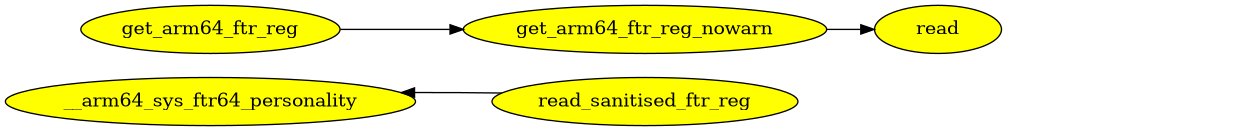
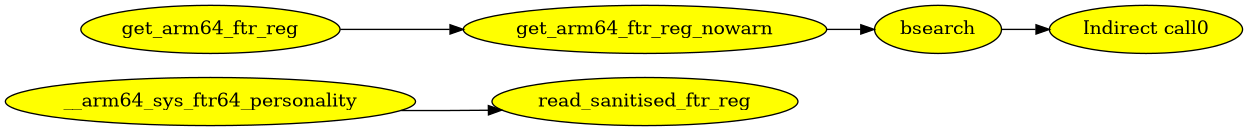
node "read": label "read" -> "bsearch"
node "Indirect call0": added
edge "read_sanitised_ftr_reg" -> "__arm64_sys_ftr64_personality": reversed
